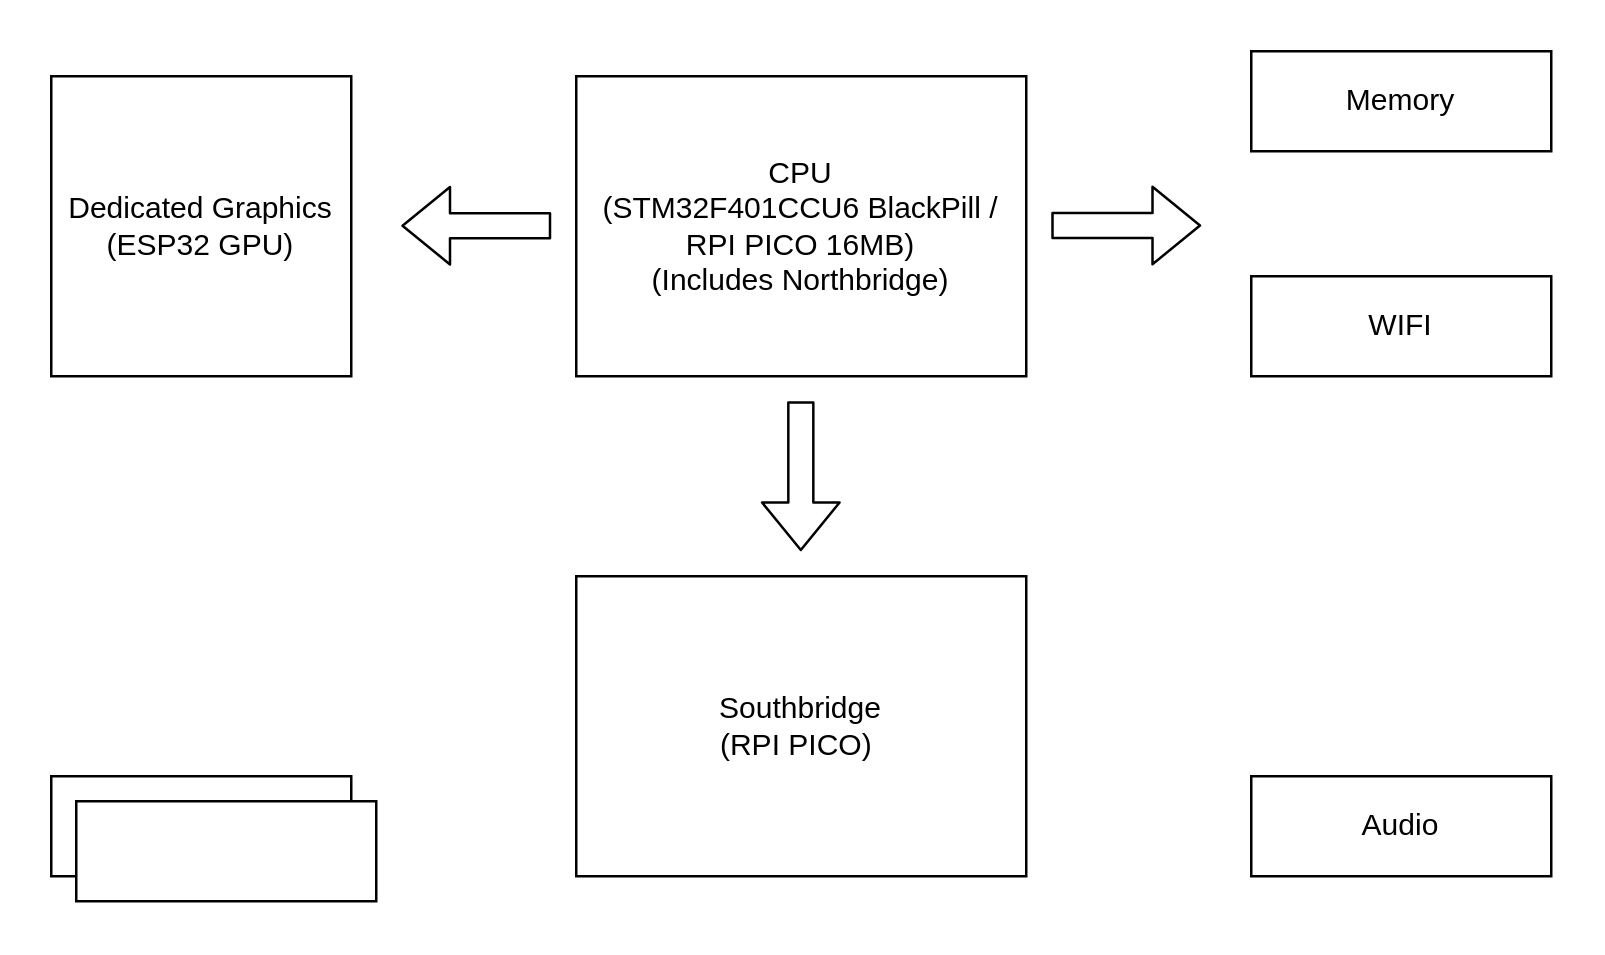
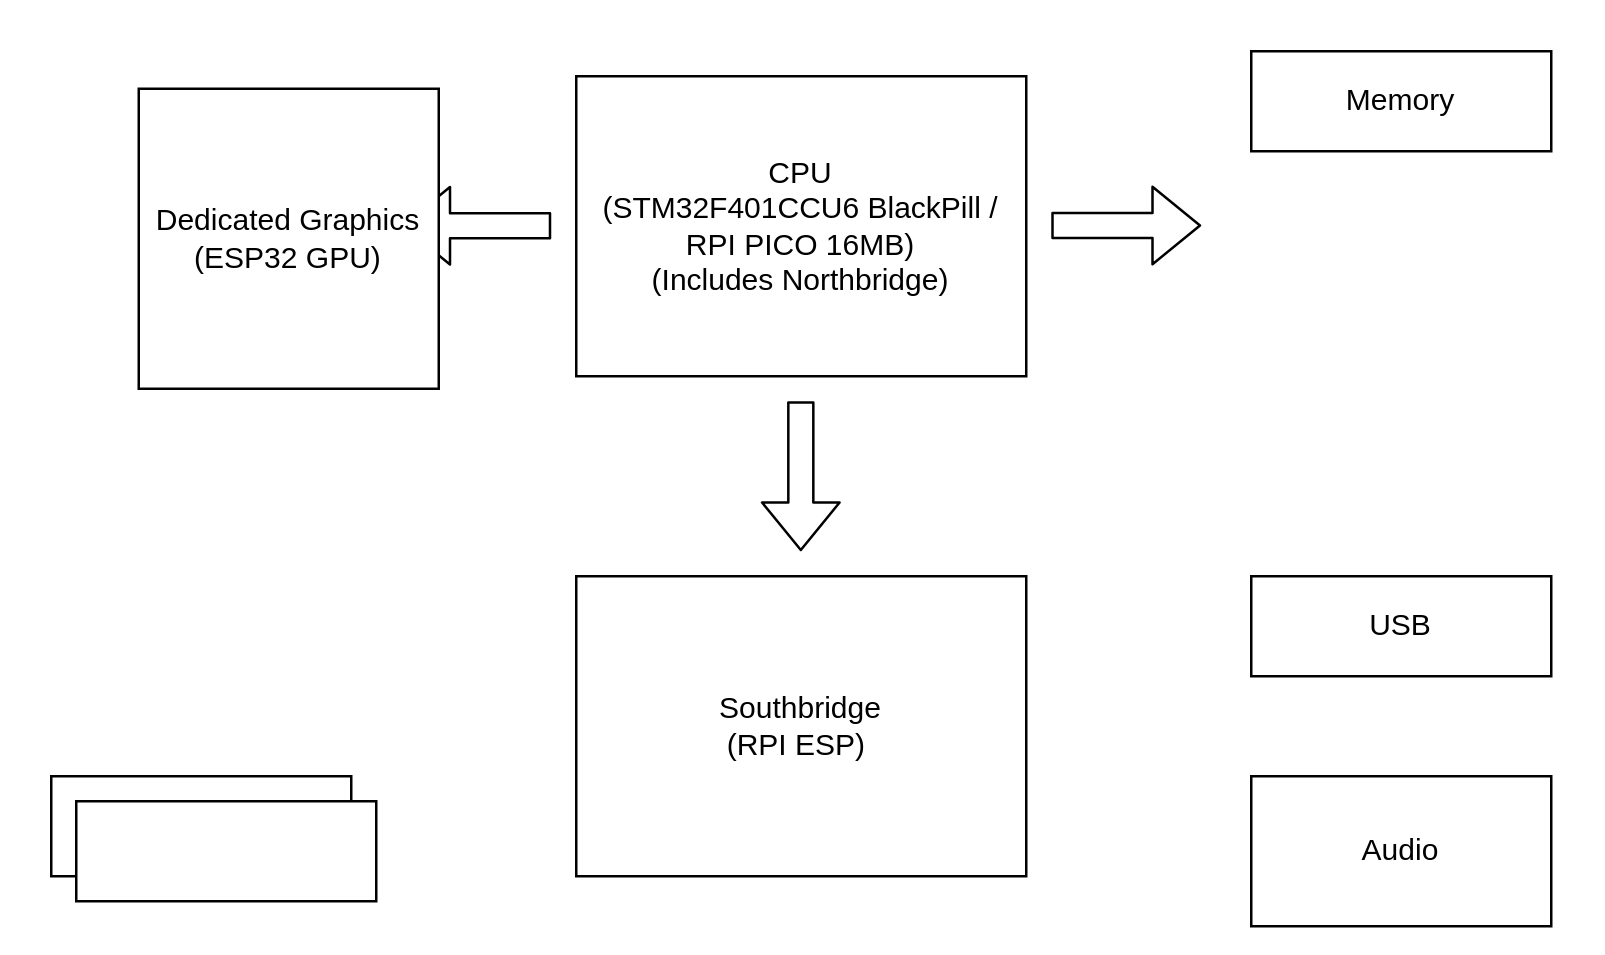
node "Dedicated Graphics (ESP32 GPU)": moved (201, 226) -> (289, 239)
node "WIFI": removed
node "USB": added
node "Southbridge (RPI PICO)": label "Southbridge (RPI PICO)" -> "Southbridge (RPI ESP)"
node "Audio": size 300x100 -> 300x150
